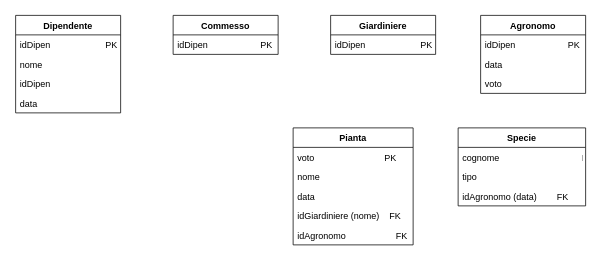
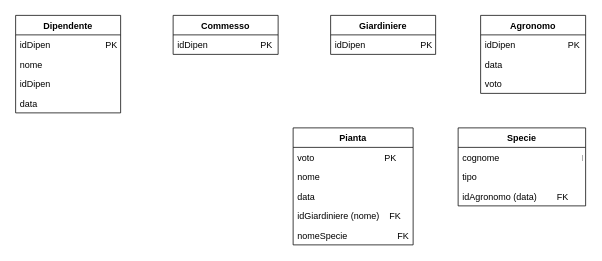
node "idAgronomo FK": label "idAgronomo FK" -> "nomeSpecie FK"
